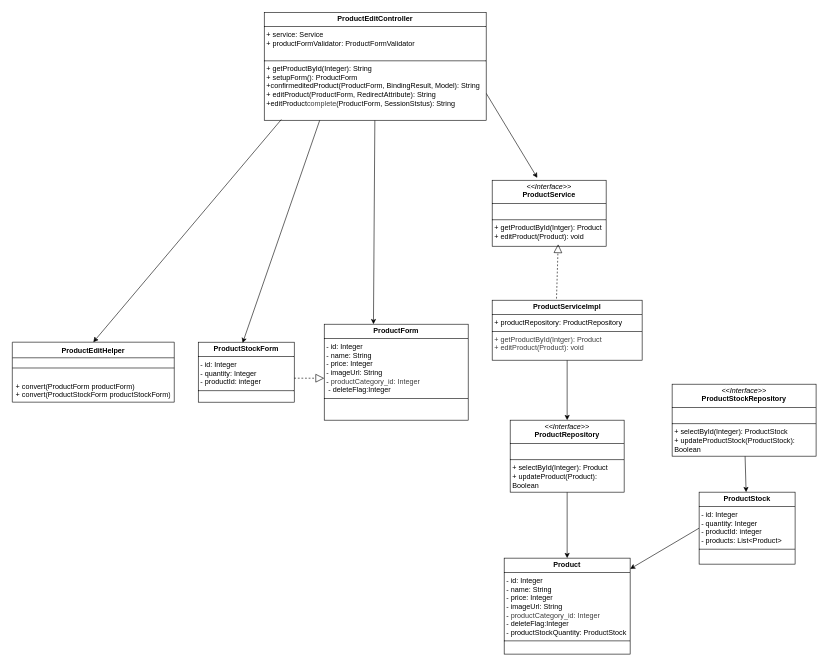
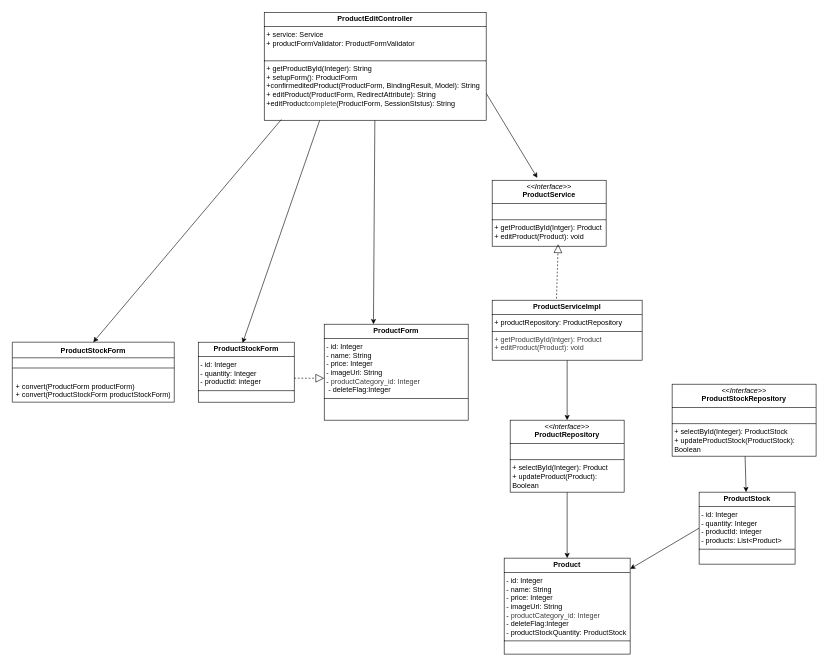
node "ProductEditHelper": label "ProductEditHelper" -> "ProductStockForm"
